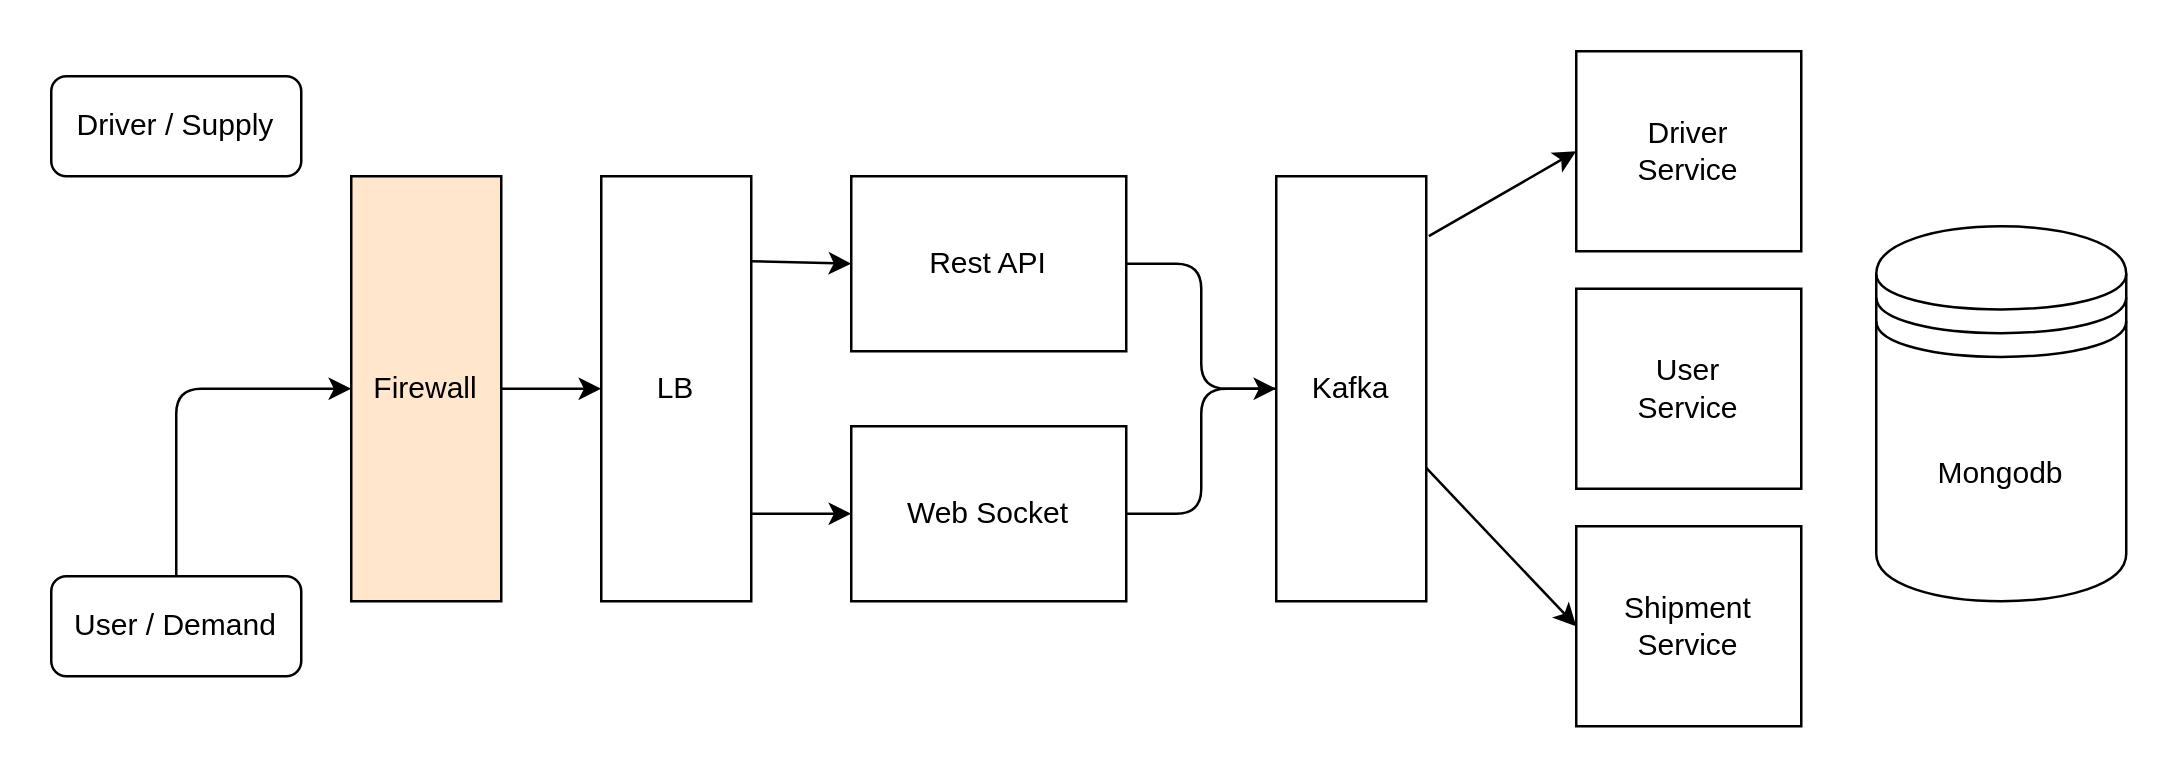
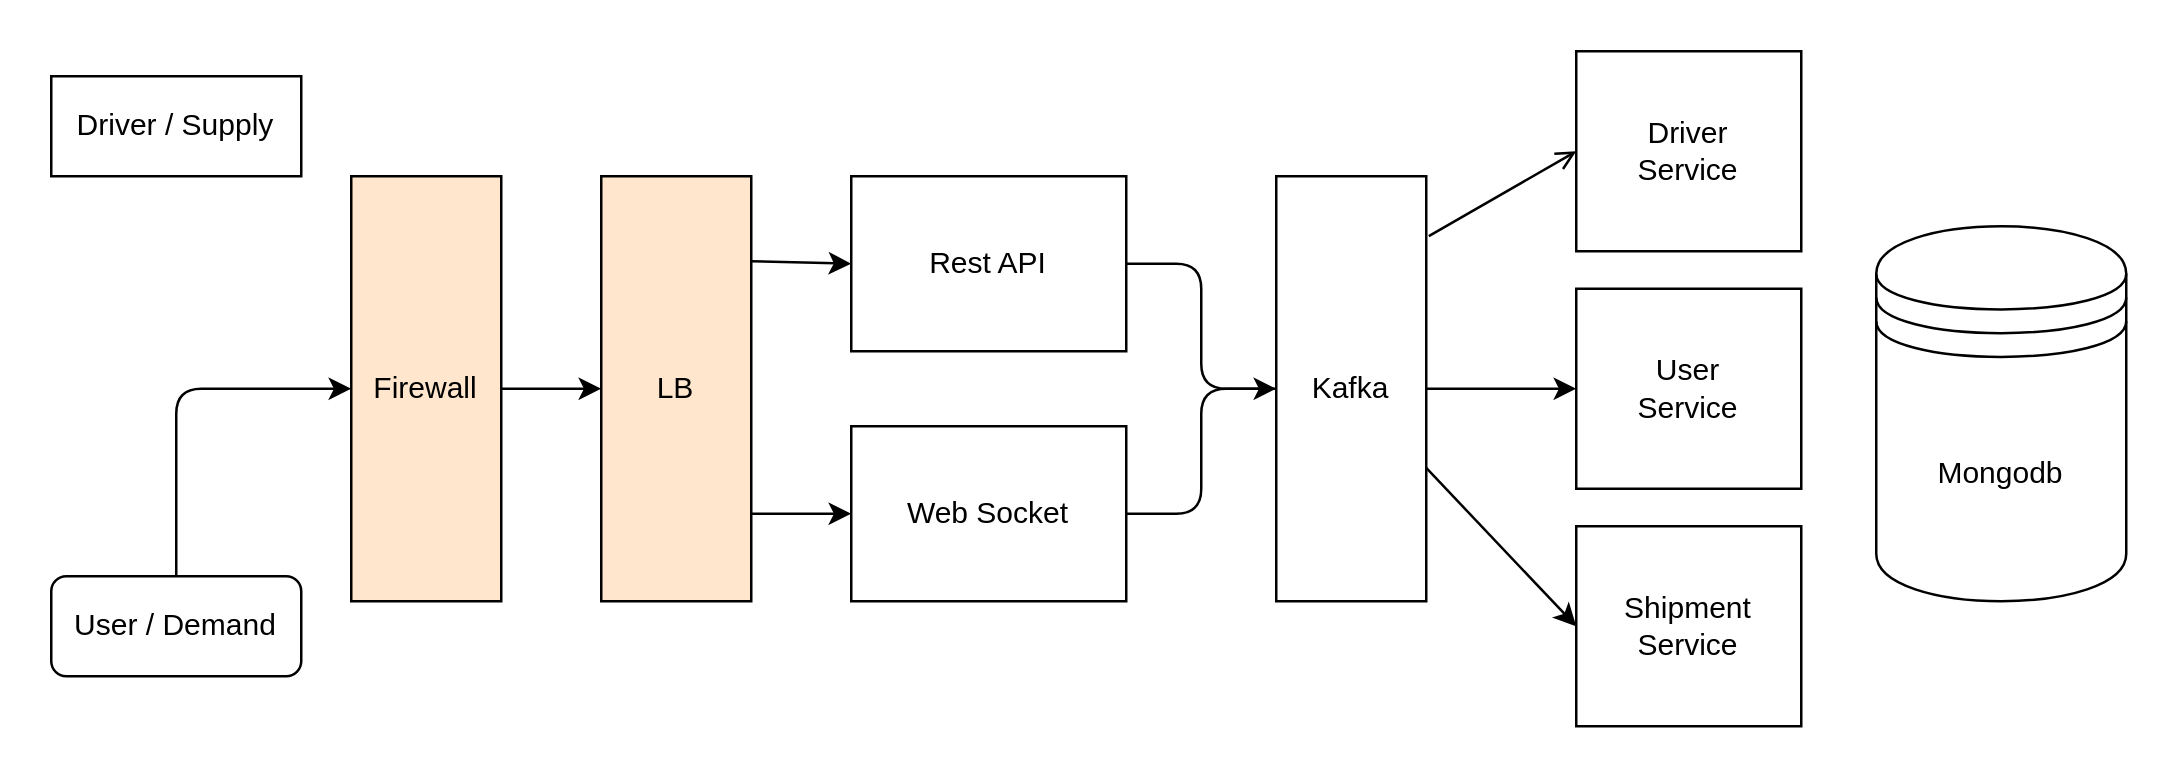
node "Driver / Supply": shape rounded rectangle -> rectangle
edge "Kafka" -> "Driver Service": arrowhead classic -> open
node "LB": fillcolor #ffffff -> #ffe6cc
edge "Kafka" -> "User Service": added
